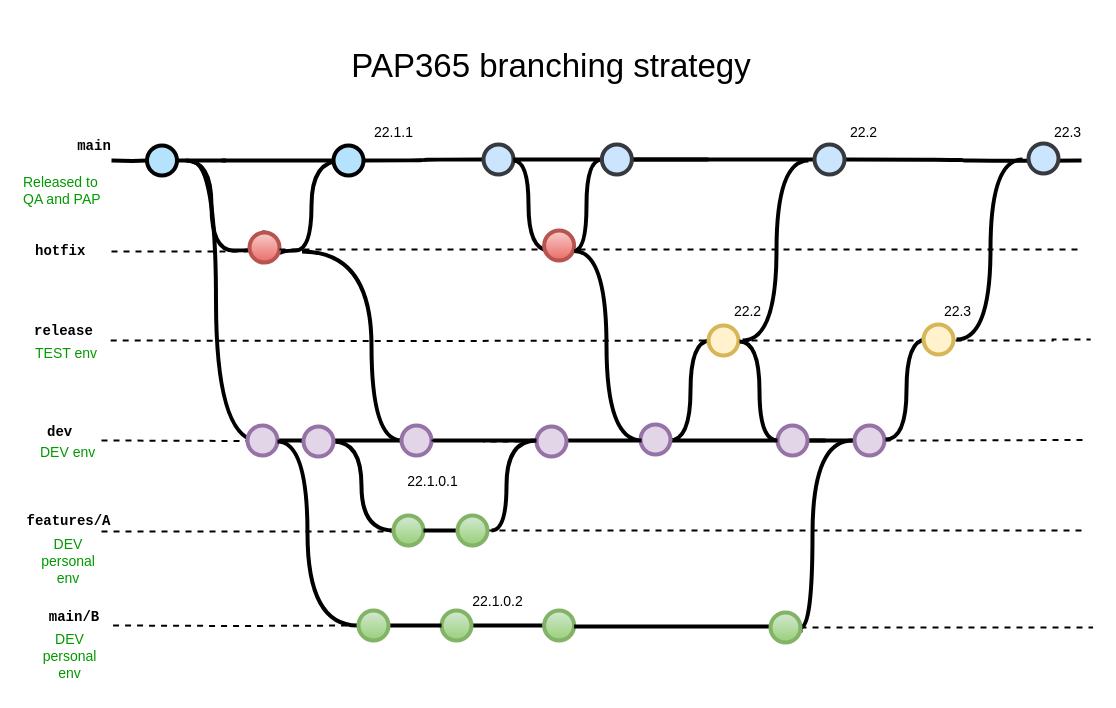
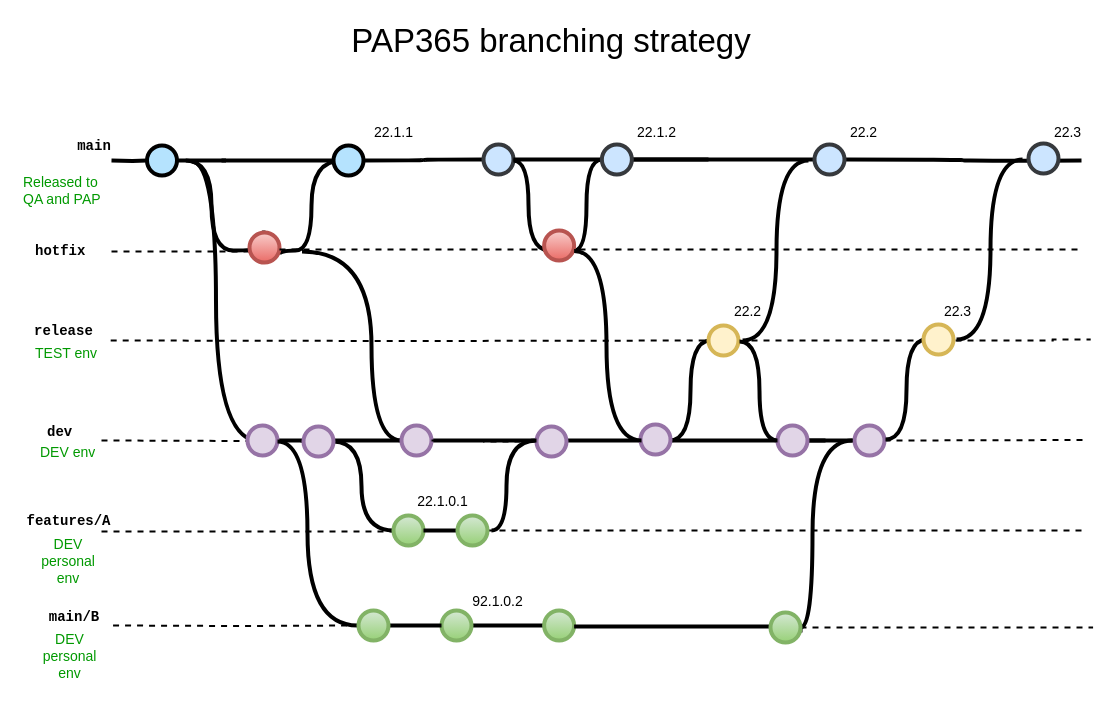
node "PAP365 branching strategy": moved (552, 66) -> (552, 41)
node "22.1.2": added
node "22.1.0.1": moved (433, 481) -> (443, 501)
node "22.1.0.2": label "22.1.0.2" -> "92.1.0.2"
